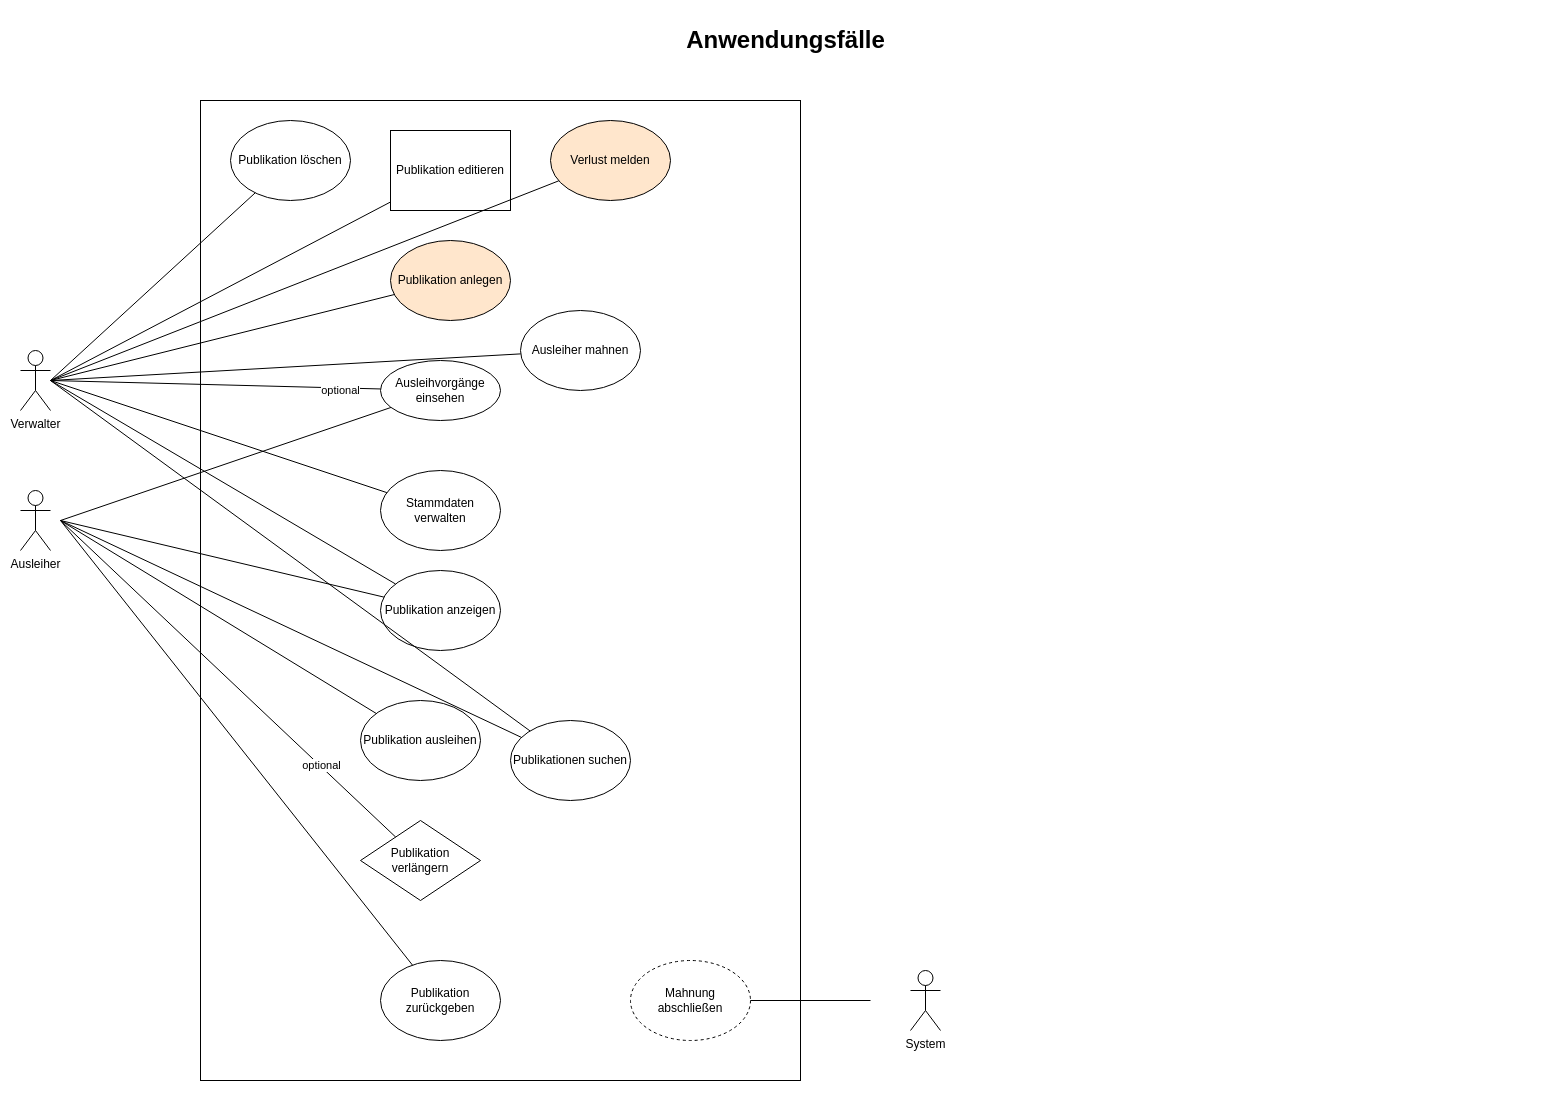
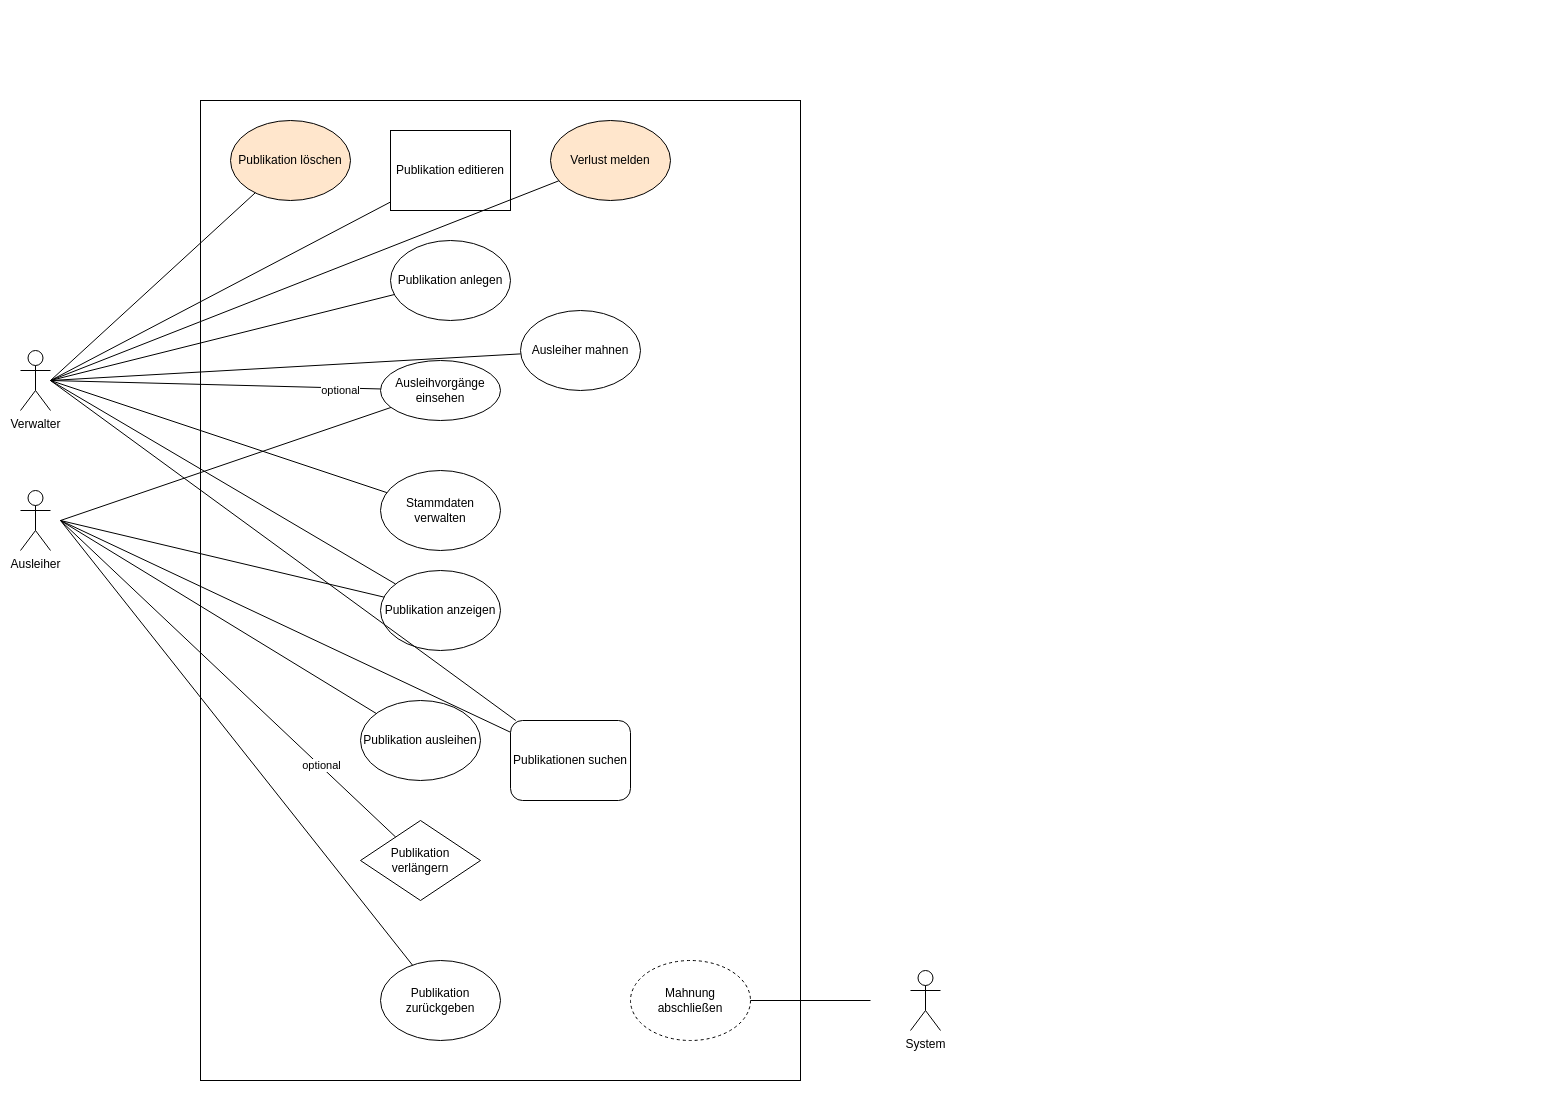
node "Anwendungsfälle": removed
node "Publikation löschen": fillcolor #ffffff -> #ffe6cc
node "Publikation anlegen": fillcolor #ffe6cc -> #ffffff
node "Publikationen suchen": shape ellipse -> rounded rectangle
